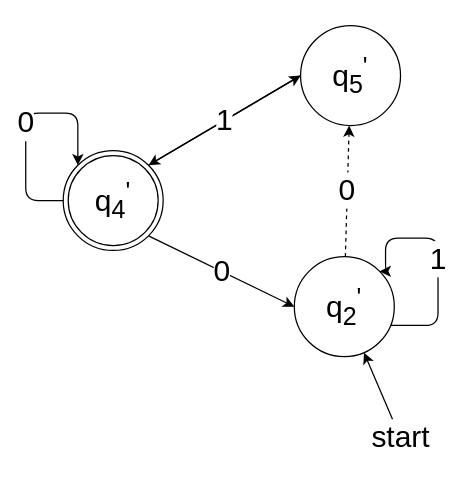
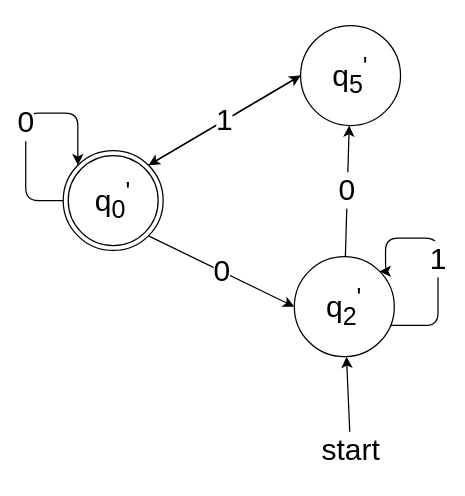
node "q4'": label "q4'" -> "q0'"
edge "q2'" -> "q5'": style dashed -> solid
node "start": moved (401, 438) -> (351, 451)
